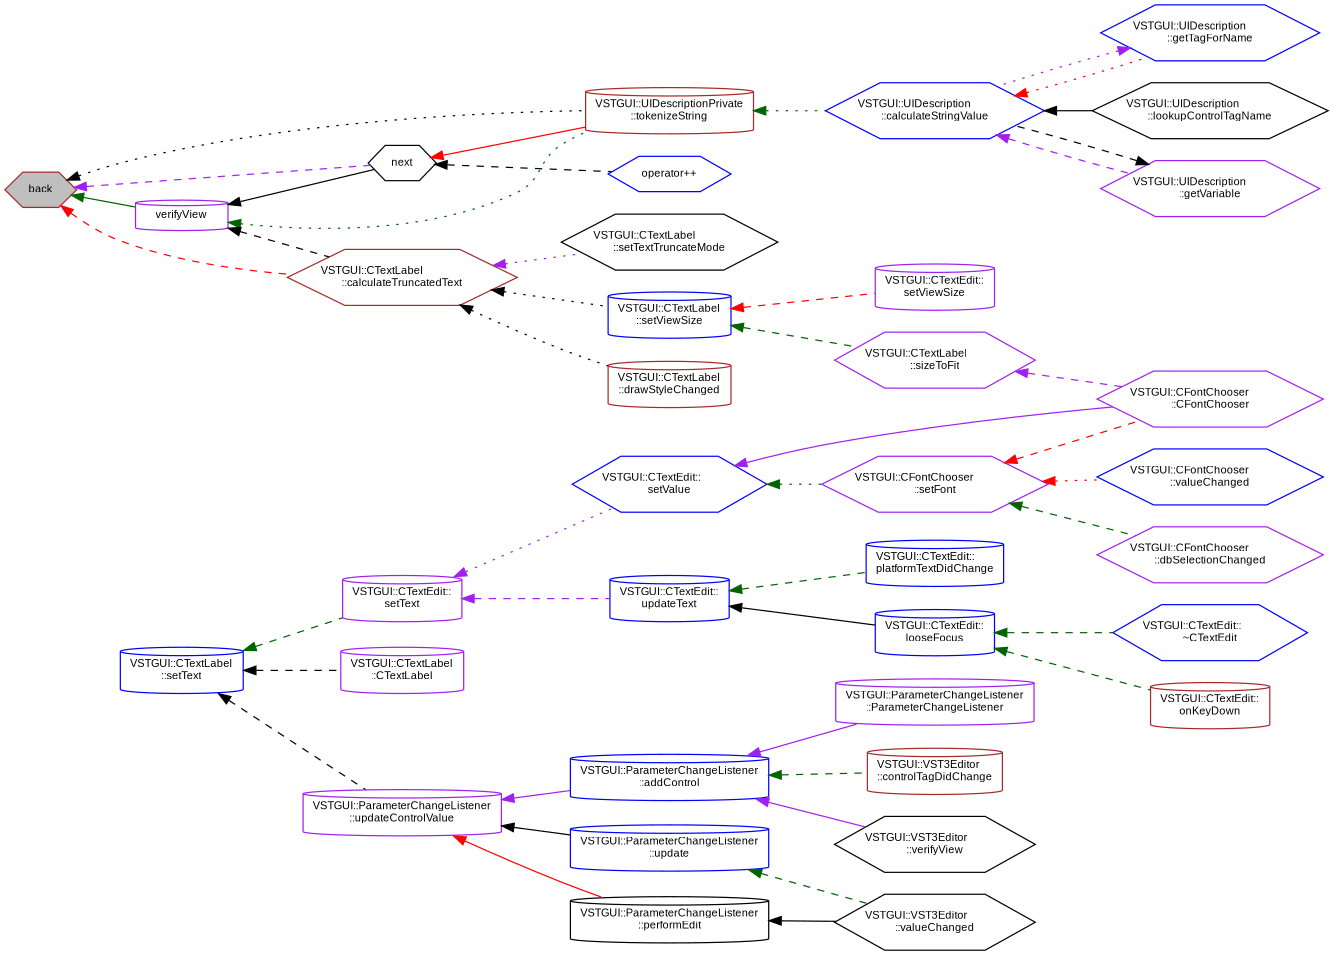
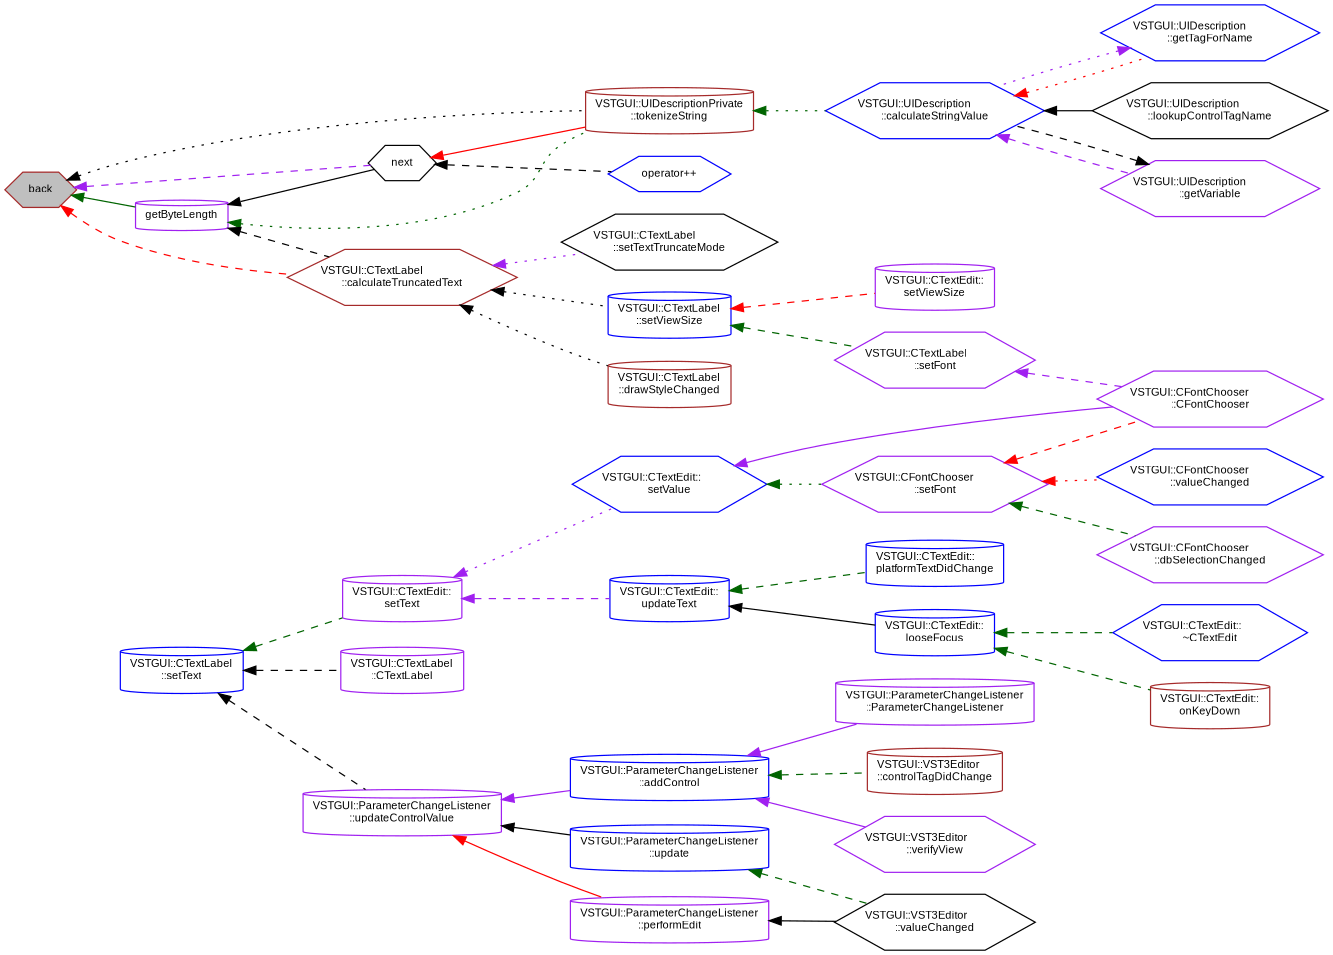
node "verifyView": label "verifyView" -> "getByteLength"
node "VSTGUI::CTextLabel ::sizeToFit": label "VSTGUI::CTextLabel ::sizeToFit" -> "VSTGUI::CTextLabel ::setFont"
node "VSTGUI::VST3Editor ::verifyView": color black -> purple
node "VSTGUI::ParameterChangeListener ::performEdit": color black -> purple
